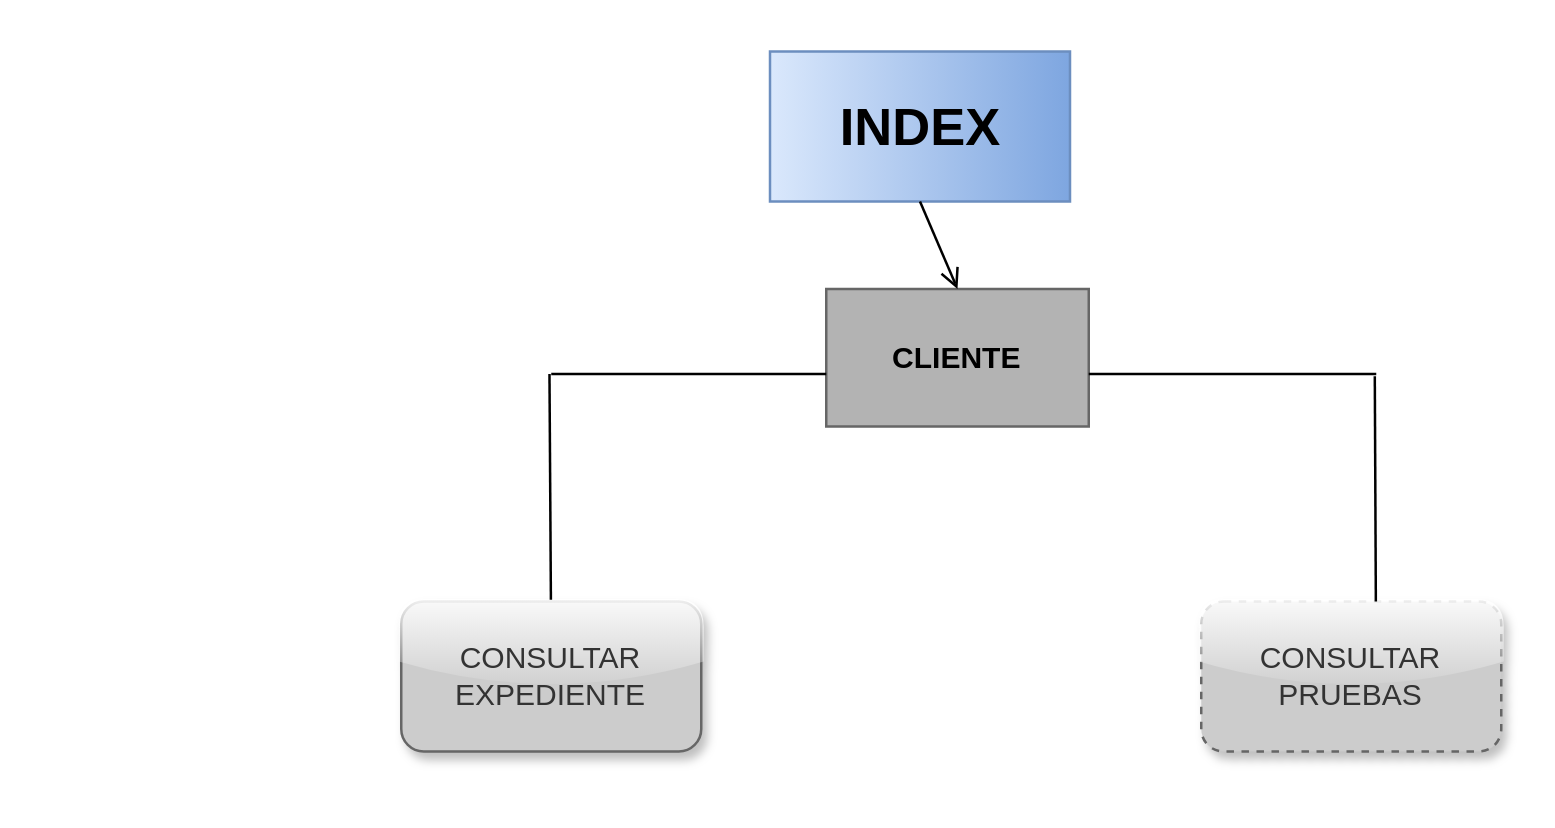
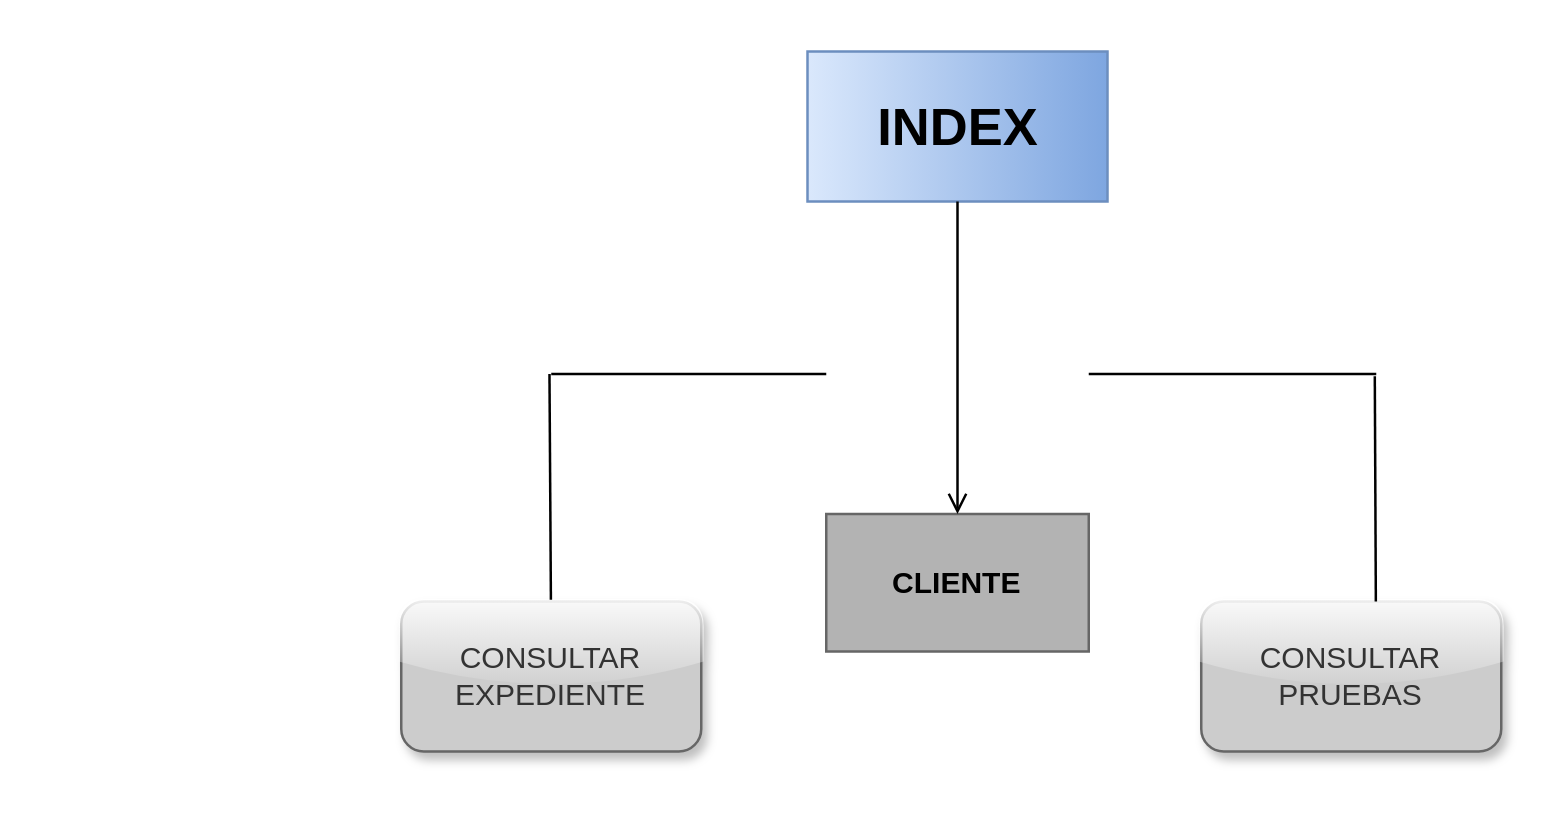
node "INDEX": moved (920, 126) -> (958, 126)
node "CLIENTE": moved (958, 358) -> (958, 583)
node "CONSULTAR PRUEBAS": style dashed -> solid
